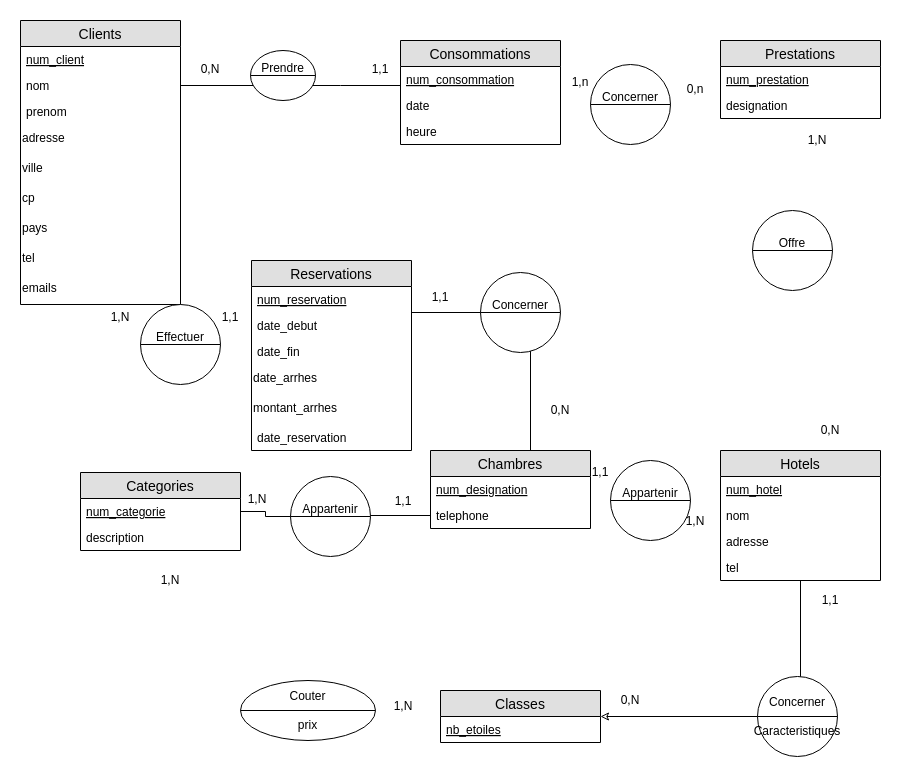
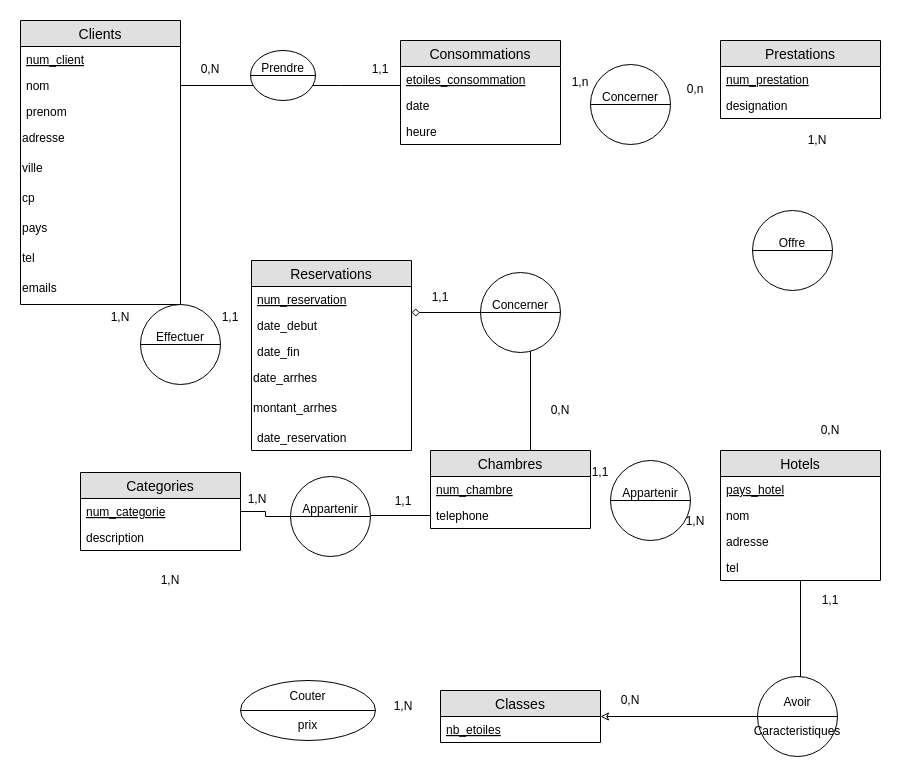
node "num_consommation": label "num_consommation" -> "etoiles_consommation"
edge "Reservations" -- "Chambres": arrowhead none -> diamond
node "num_designation": label "num_designation" -> "num_chambre"
node "num_hotel": label "num_hotel" -> "pays_hotel"
node "Concerner Caracteristiques": label "Concerner Caracteristiques" -> "Avoir Caracteristiques"
